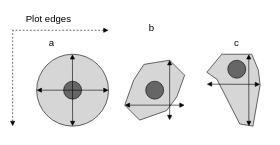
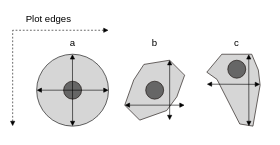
node "b": moved (152, 27) -> (155, 42)
node "a": moved (51, 42) -> (72, 42)
